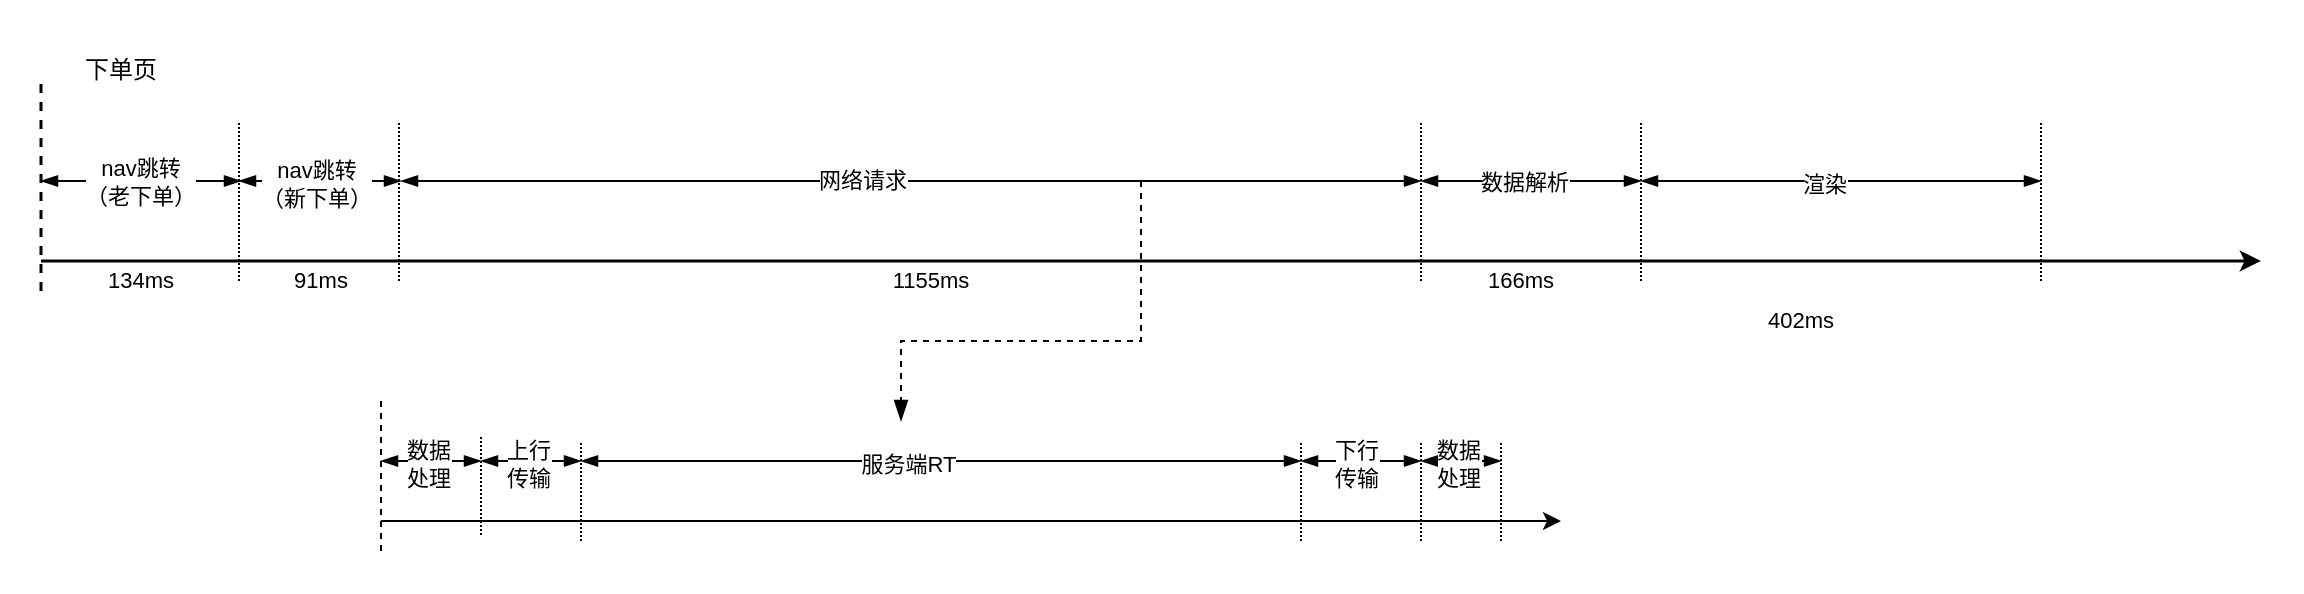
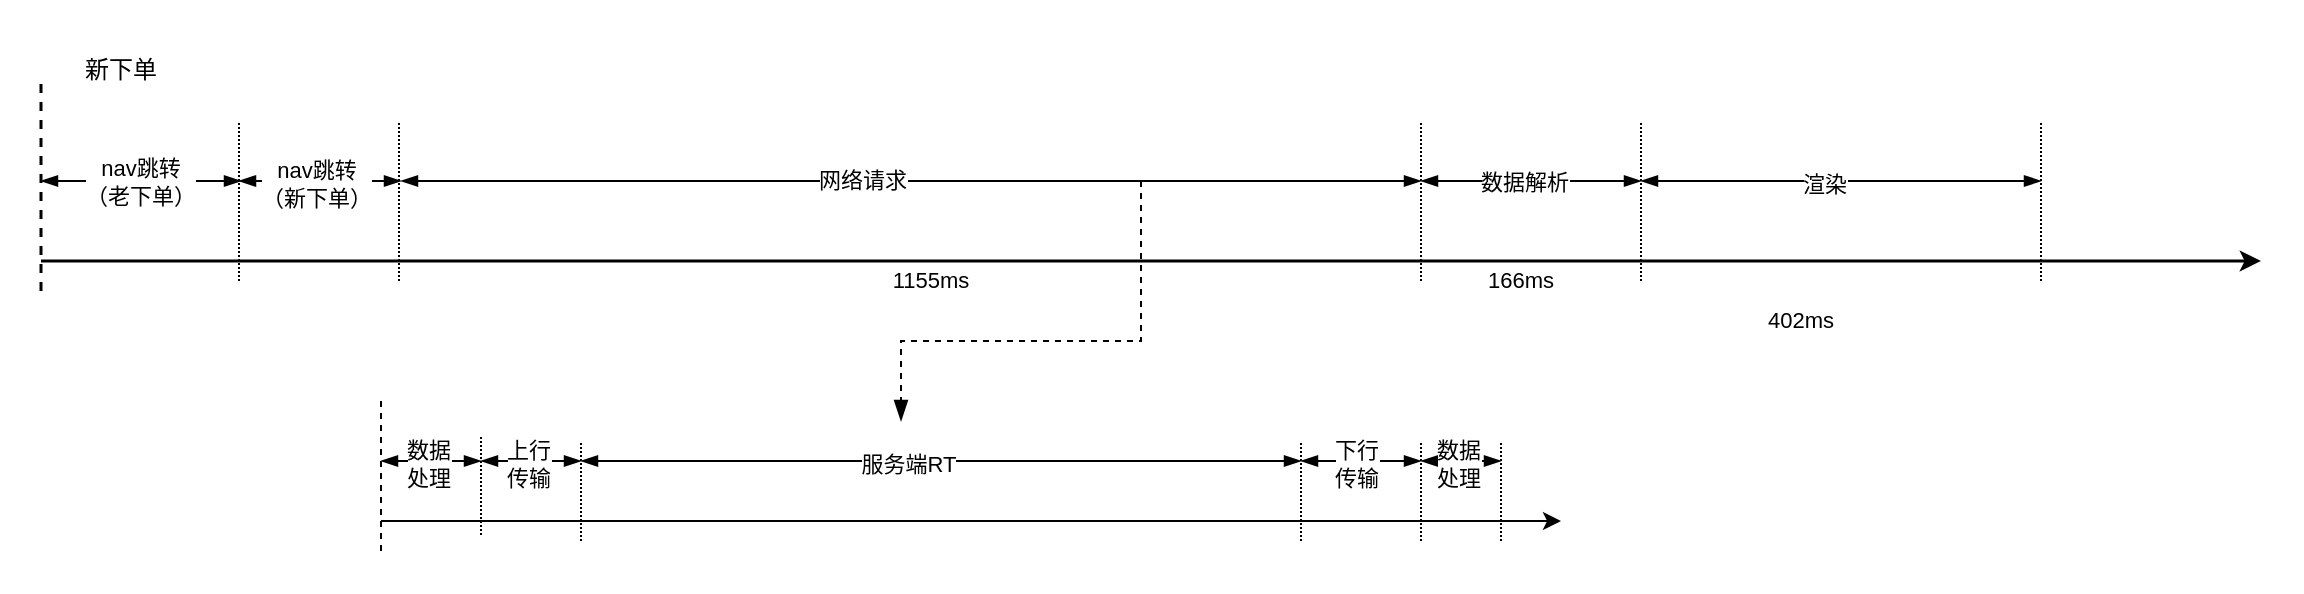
node "下单页": label "下单页" -> "新下单"
node "134ms": removed
node "91ms": removed
